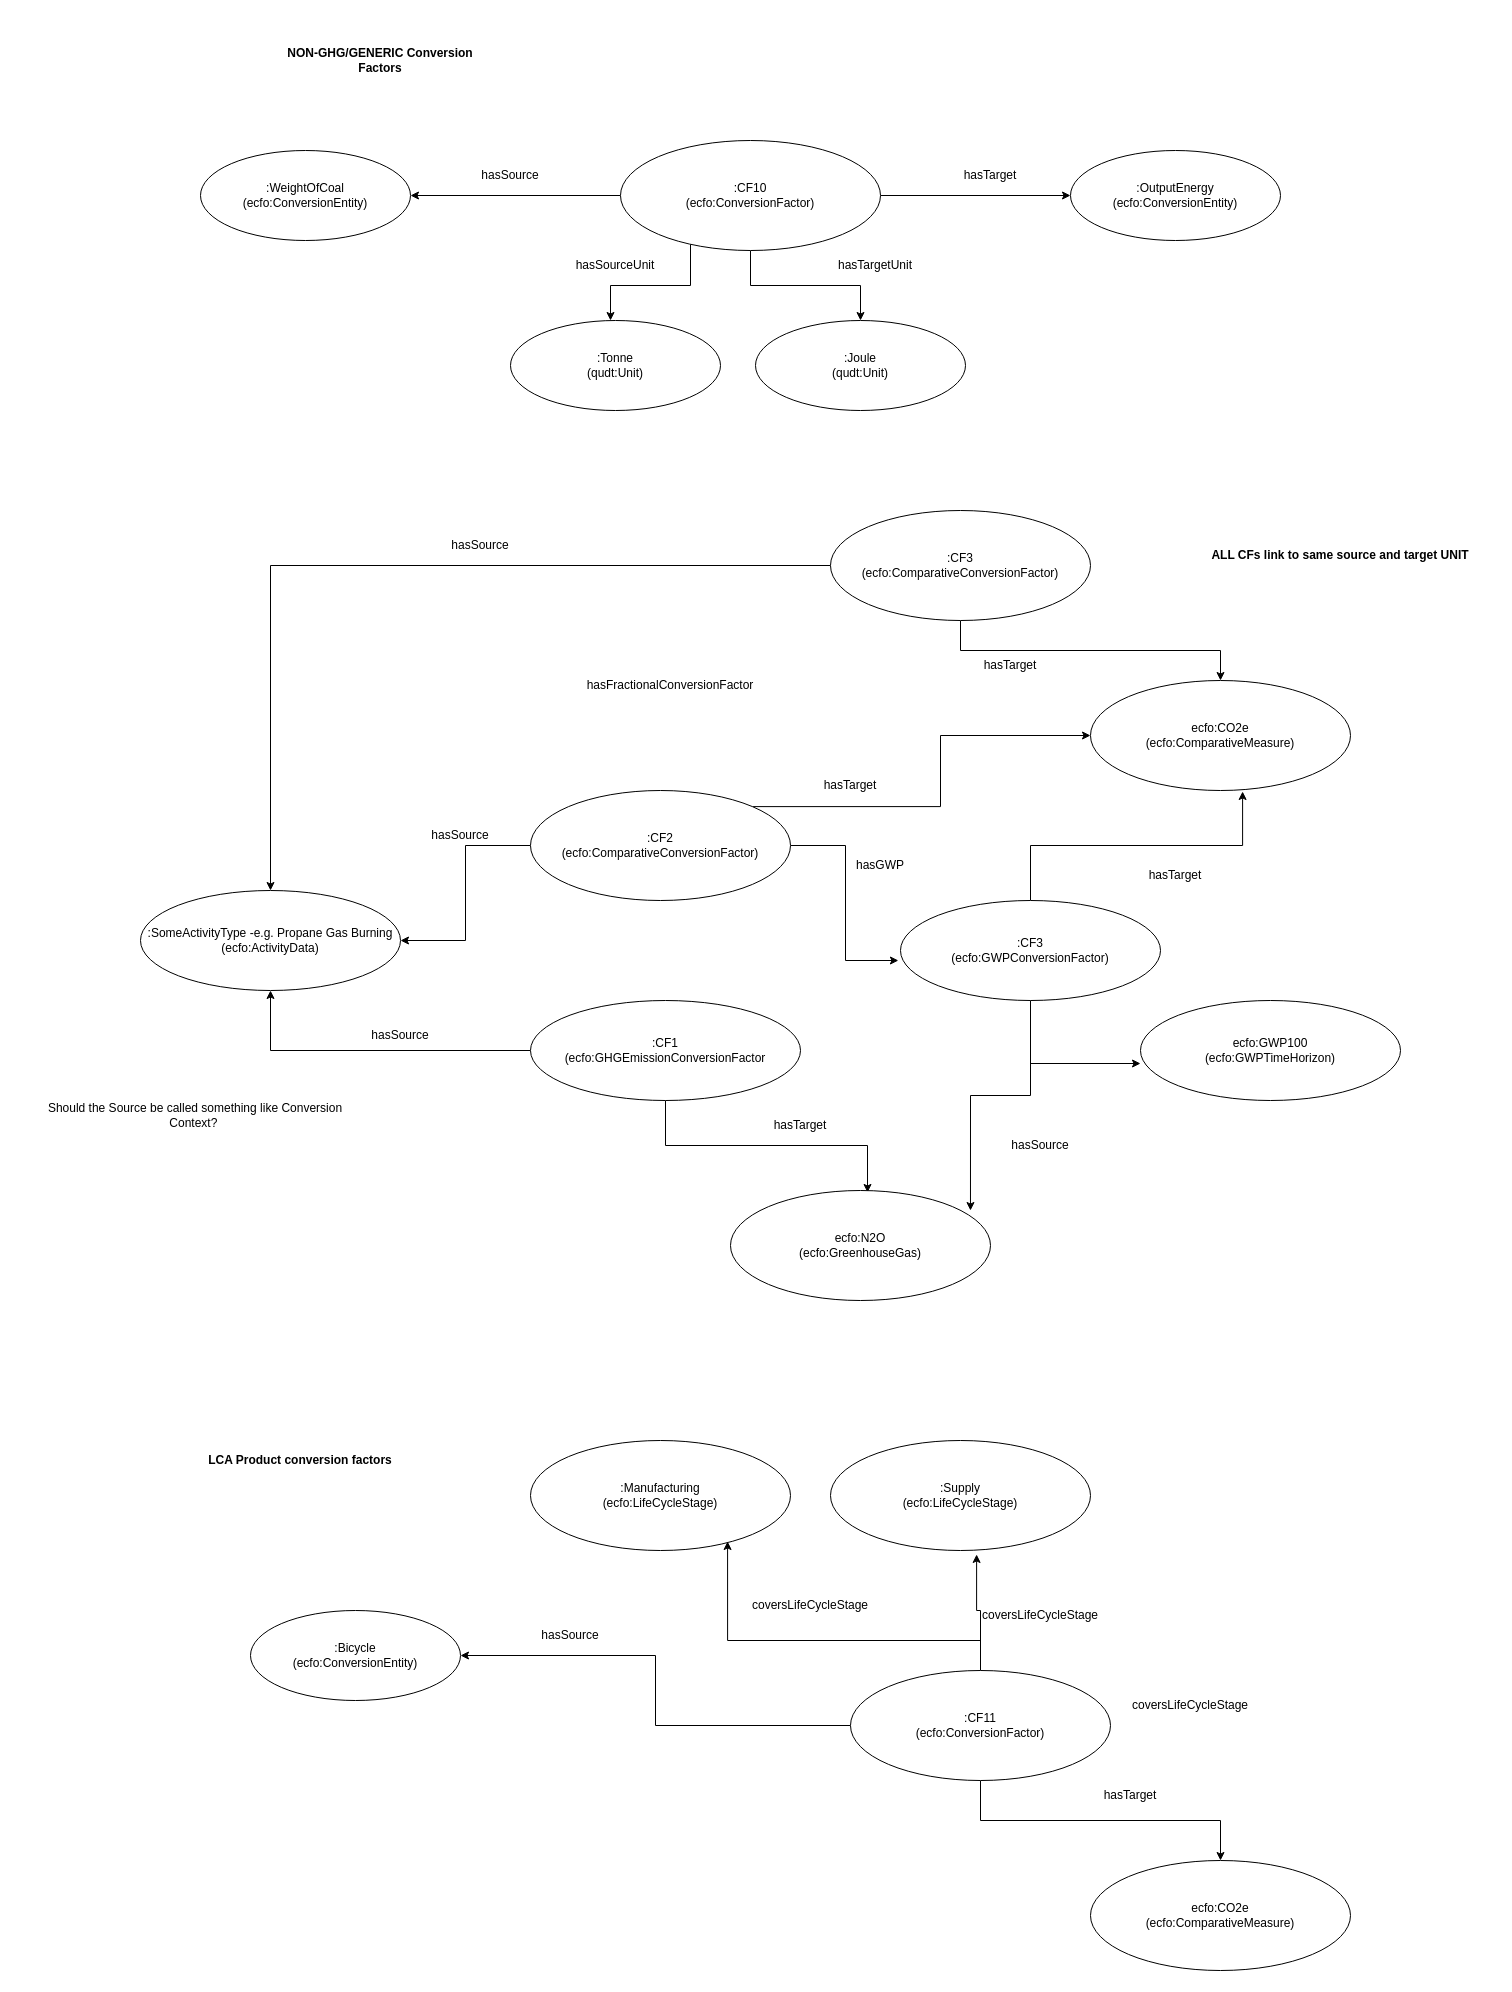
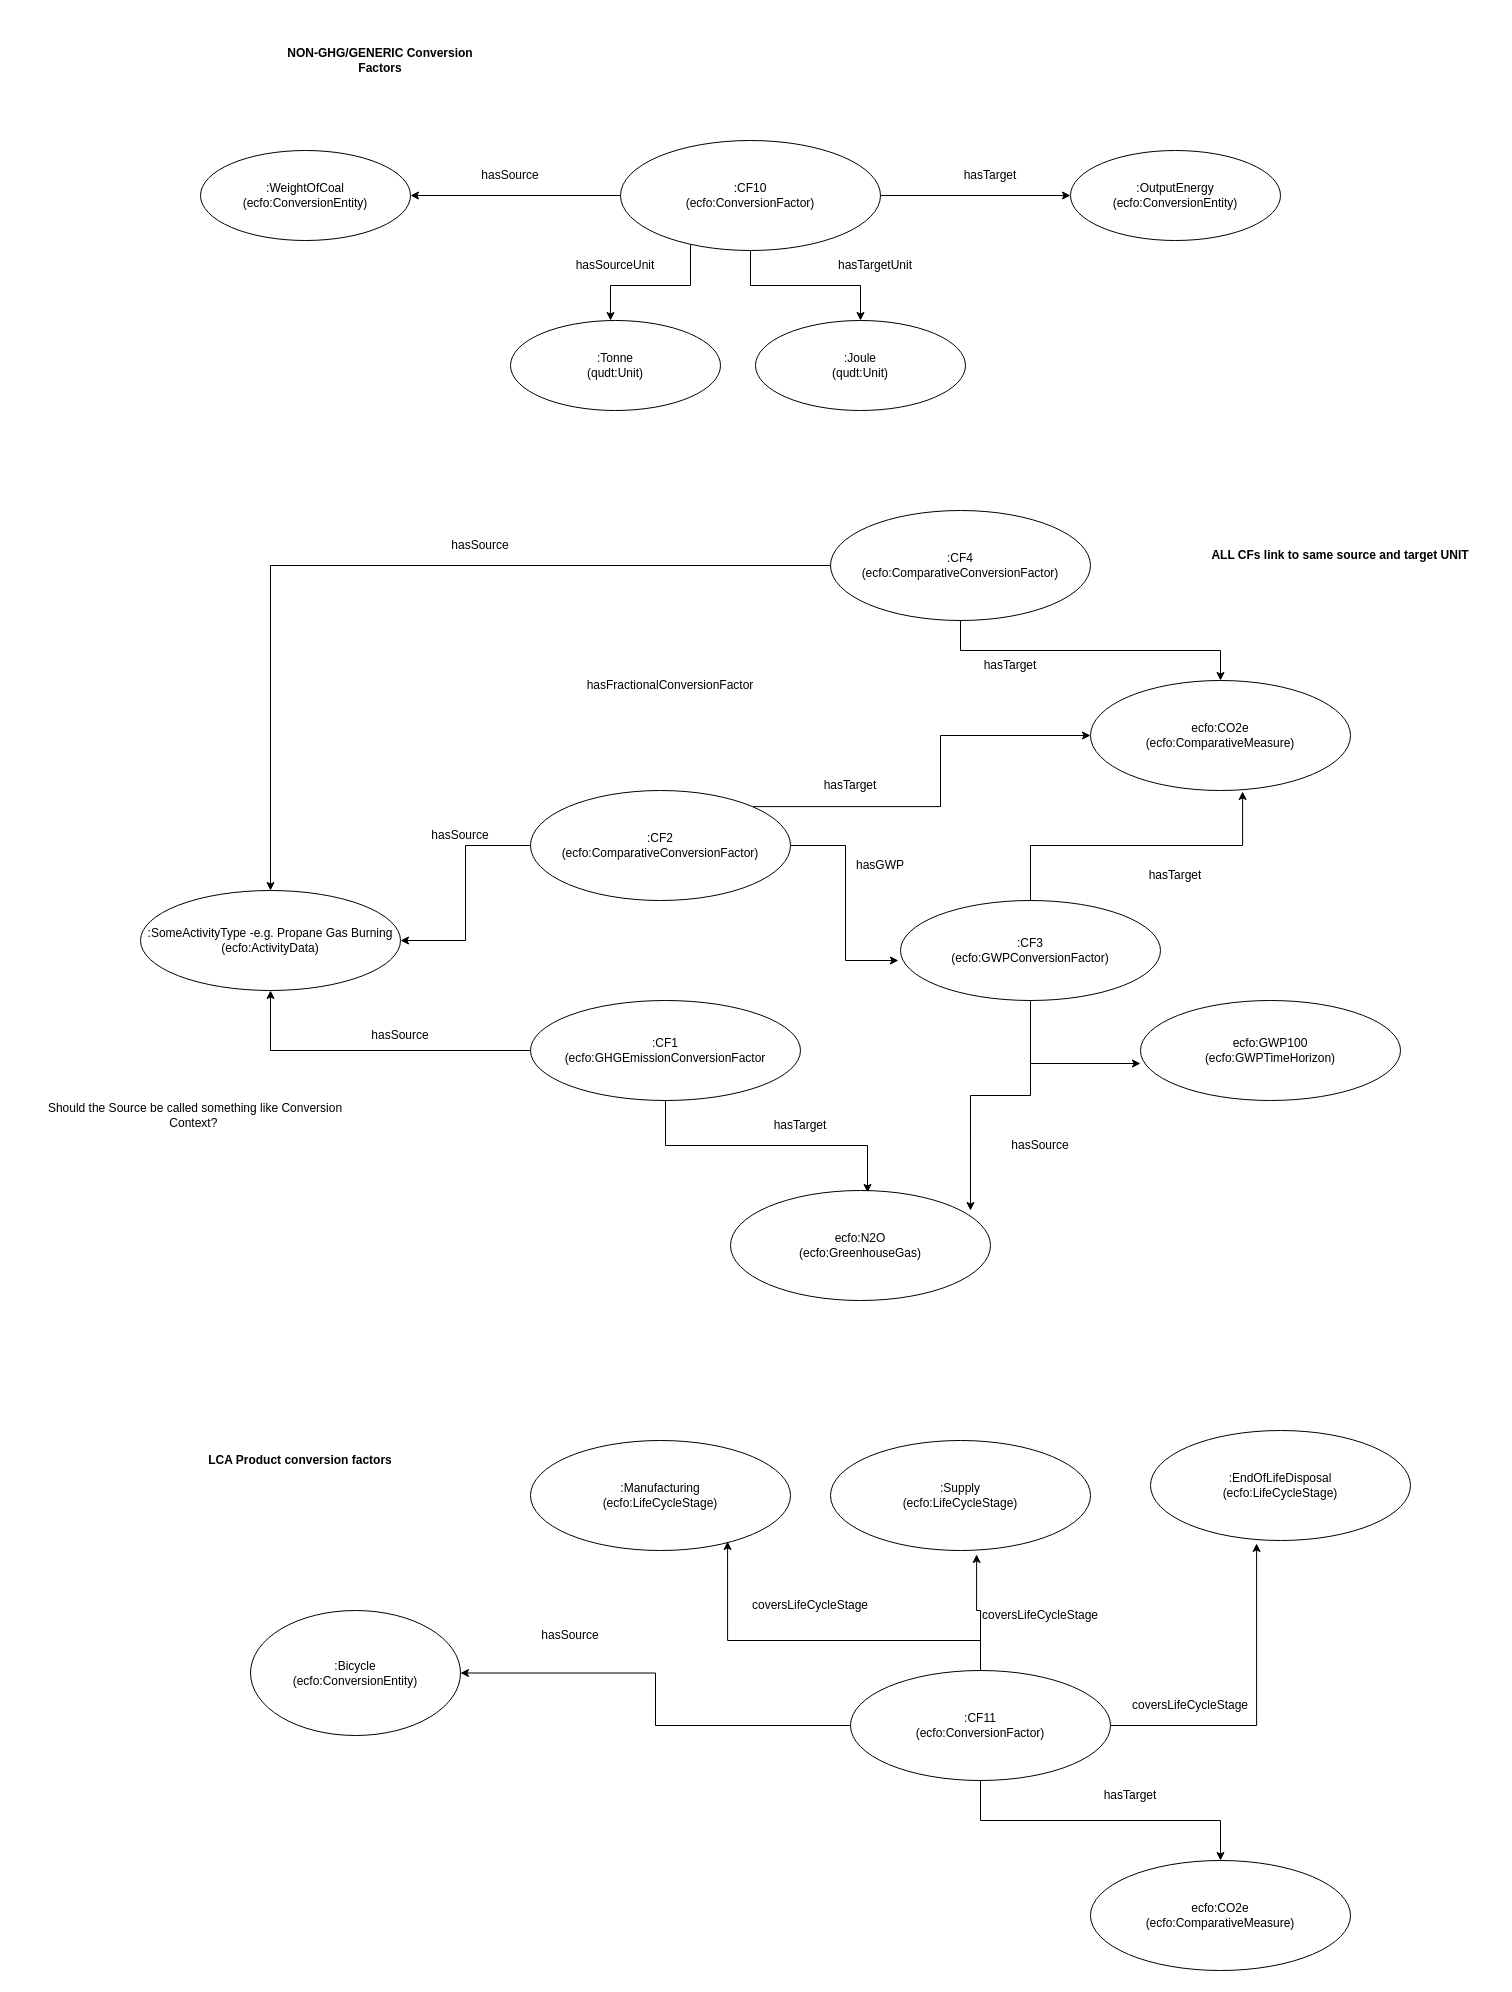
node ":CF3 (ecfo:ComparativeConversionFactor)": label ":CF3 (ecfo:ComparativeConversionFactor)" -> ":CF4 (ecfo:ComparativeConversionFactor)"
node ":EndOfLifeDisposal (ecfo:LifeCycleStage)": added
node ":Bicycle (ecfo:ConversionEntity)": size 210x90 -> 210x125
edge ":CF11 (ecfo:ConversionFactor)" -> ":EndOfLifeDisposal (ecfo:LifeCycleStage)": added
